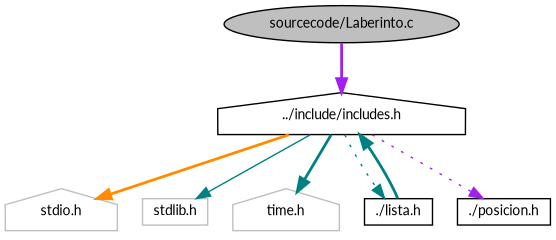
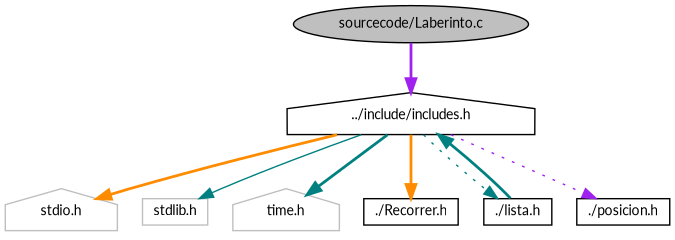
node "./Recorrer.h": added
